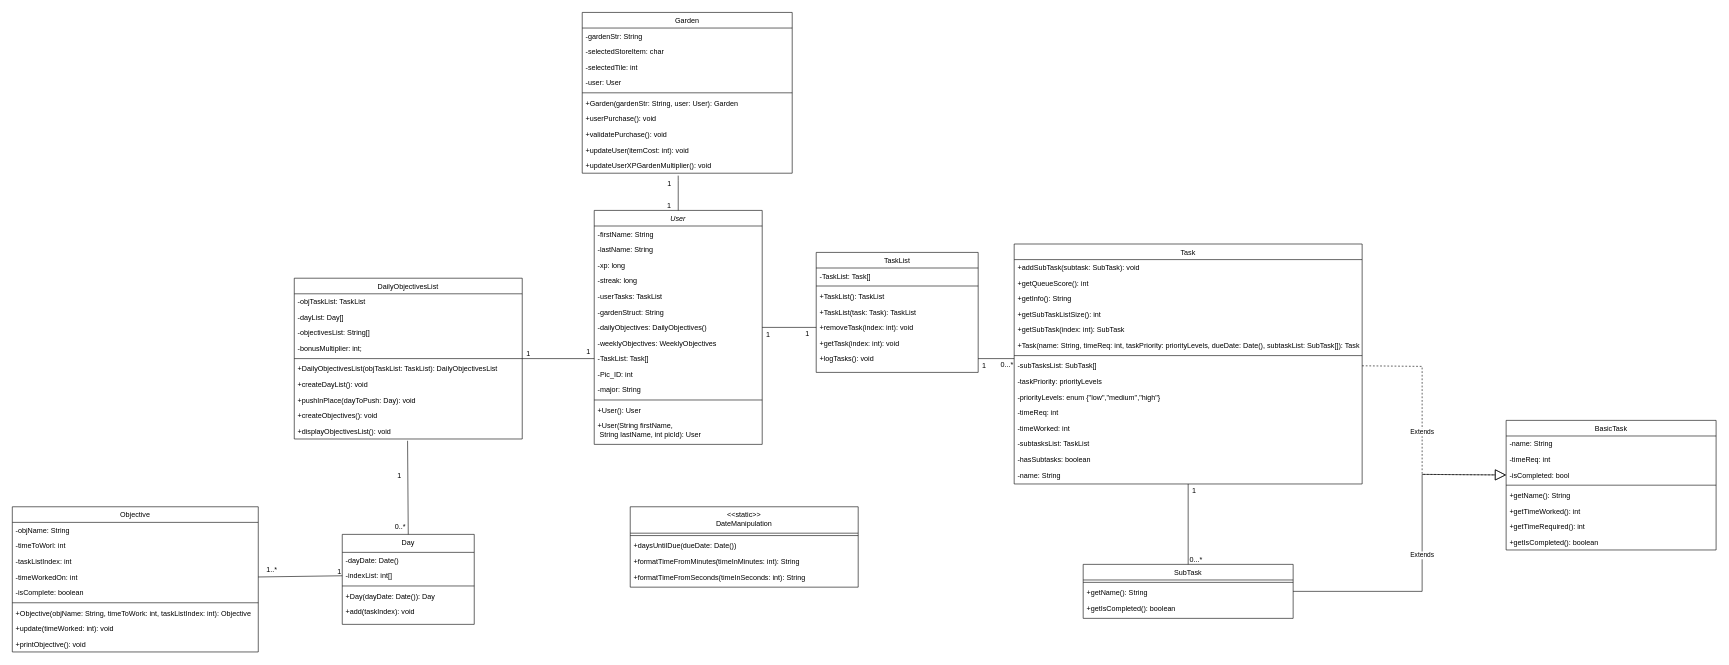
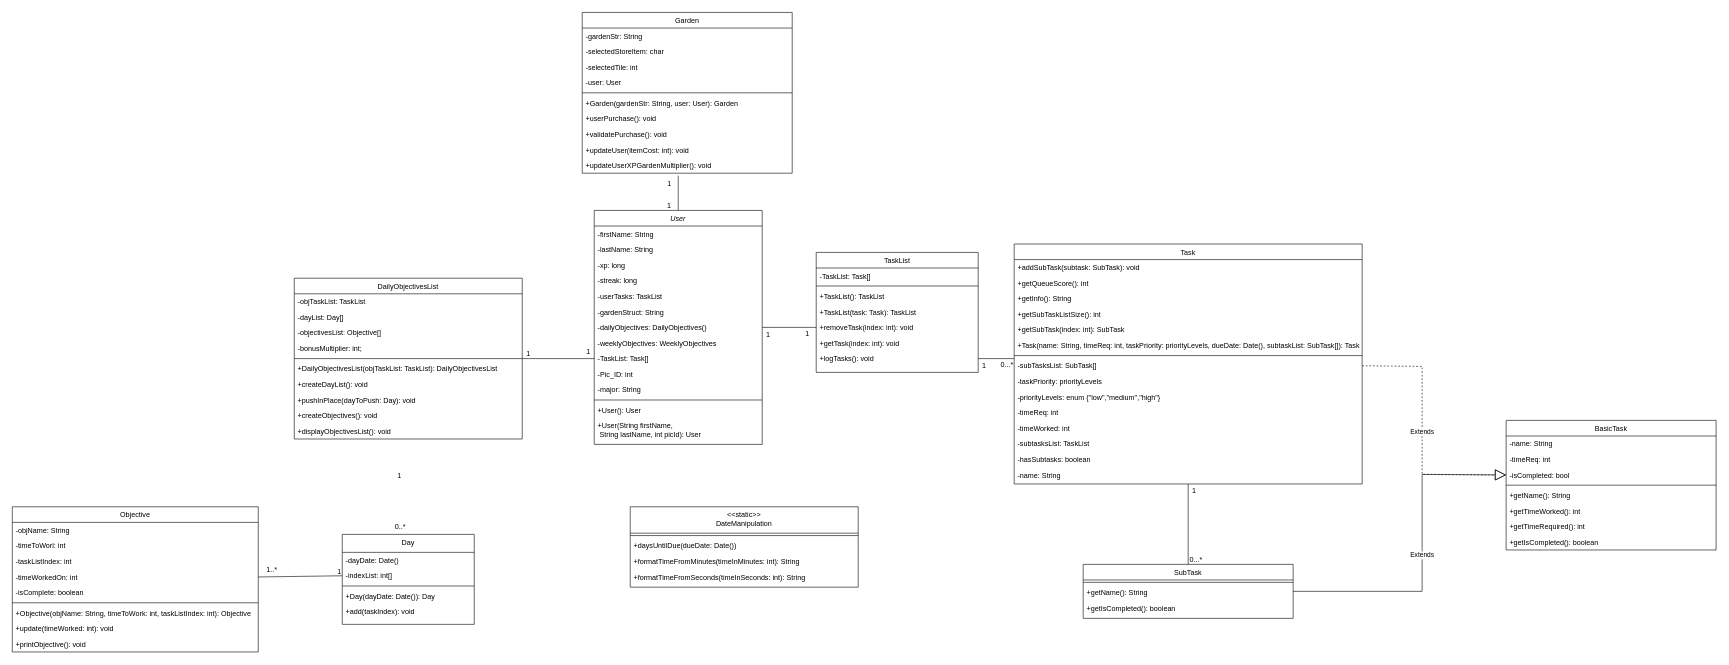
node "-objectivesList: String[]": label "-objectivesList: String[]" -> "-objectivesList: Objective[]"
edge "+displayObjectivesList(): void" -- "Day": removed
node "0..*": fillcolor #e1d5e7 -> #ffffff
